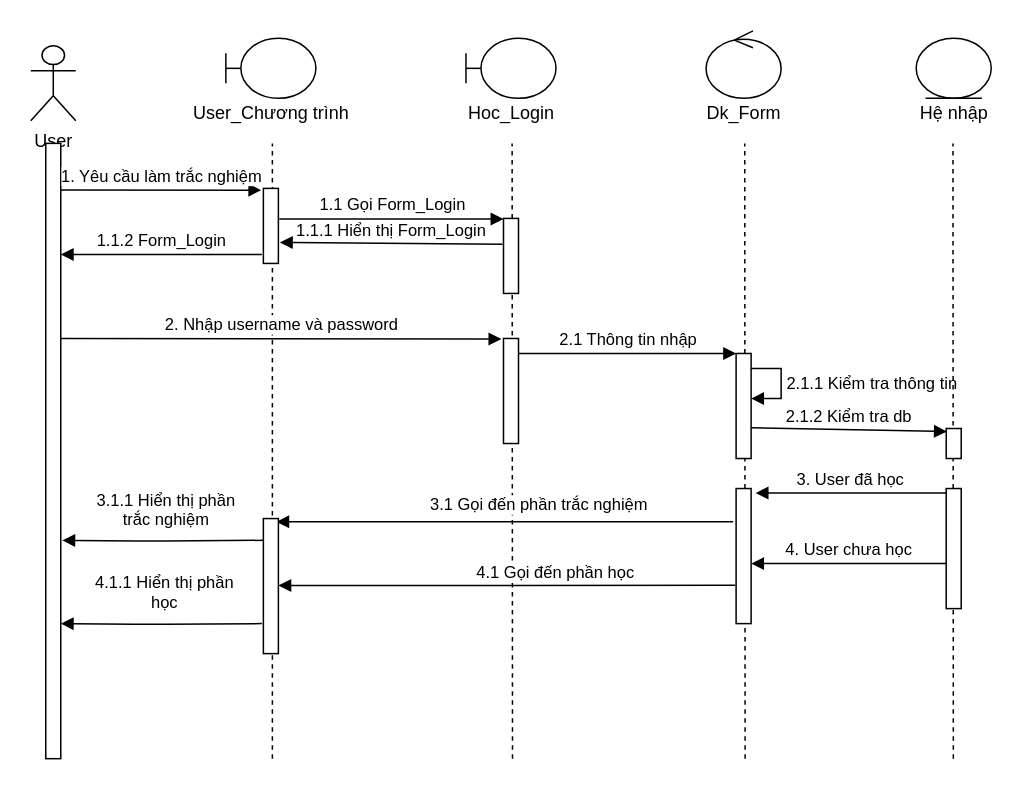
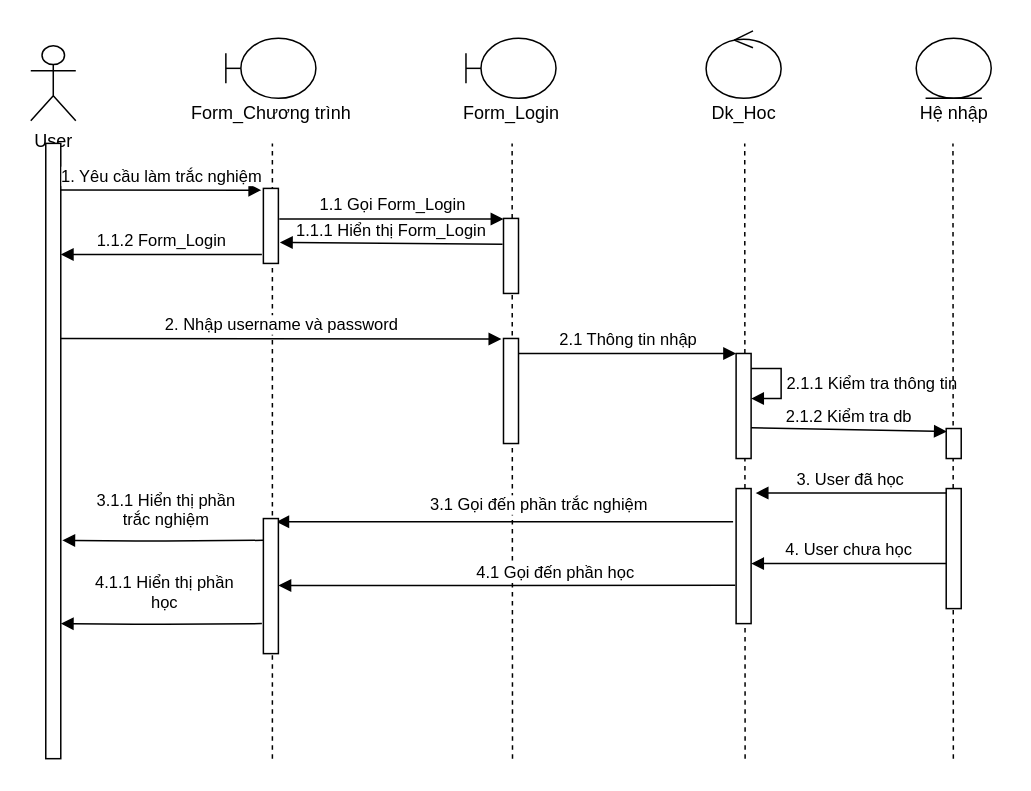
node "User_Chương trình": label "User_Chương trình" -> "Form_Chương trình"
node "Hoc_Login": label "Hoc_Login" -> "Form_Login"
node "Dk_Form": label "Dk_Form" -> "Dk_Hoc"
